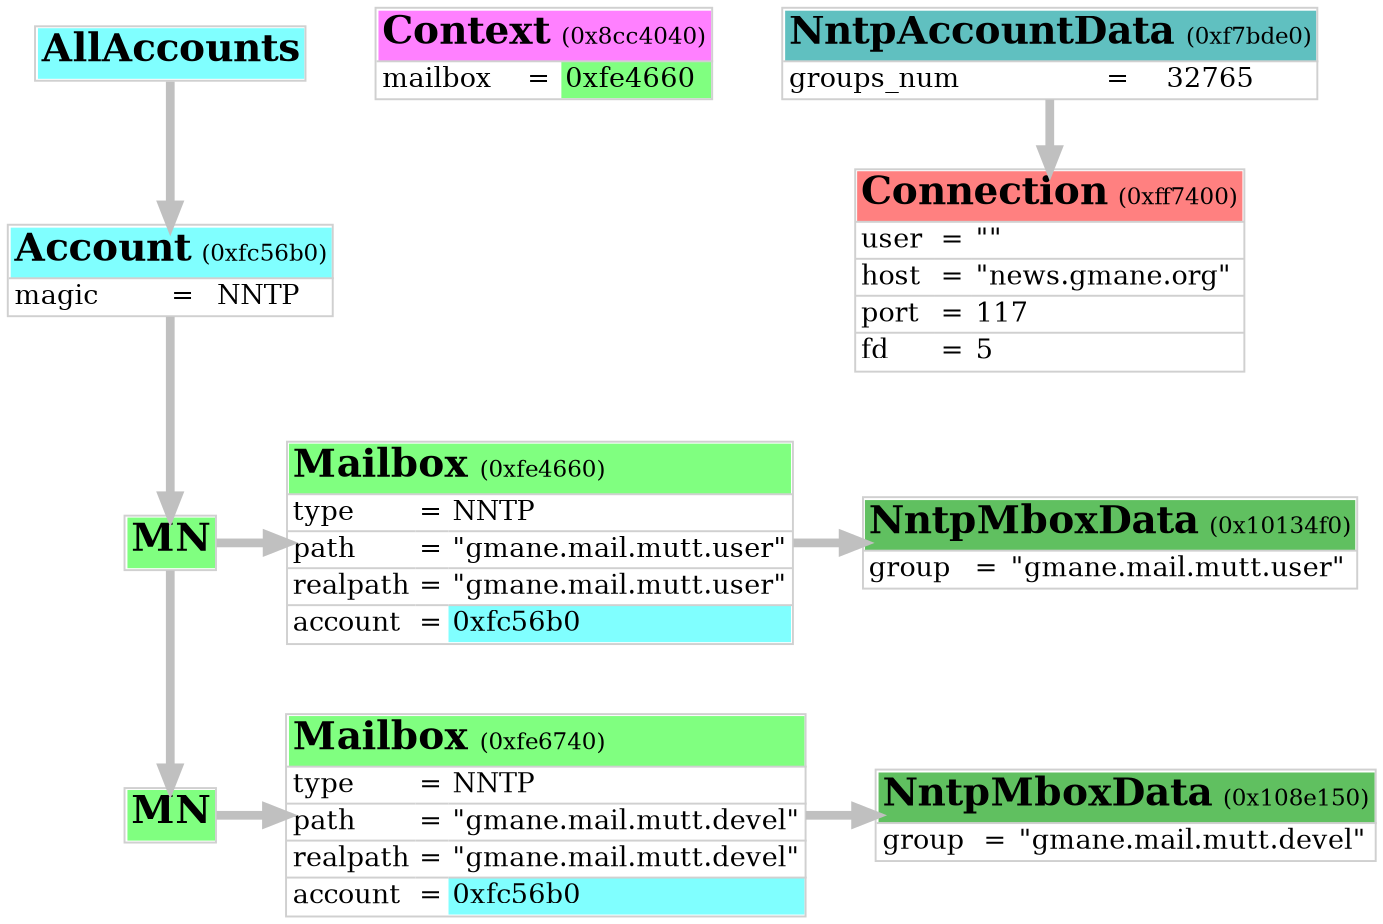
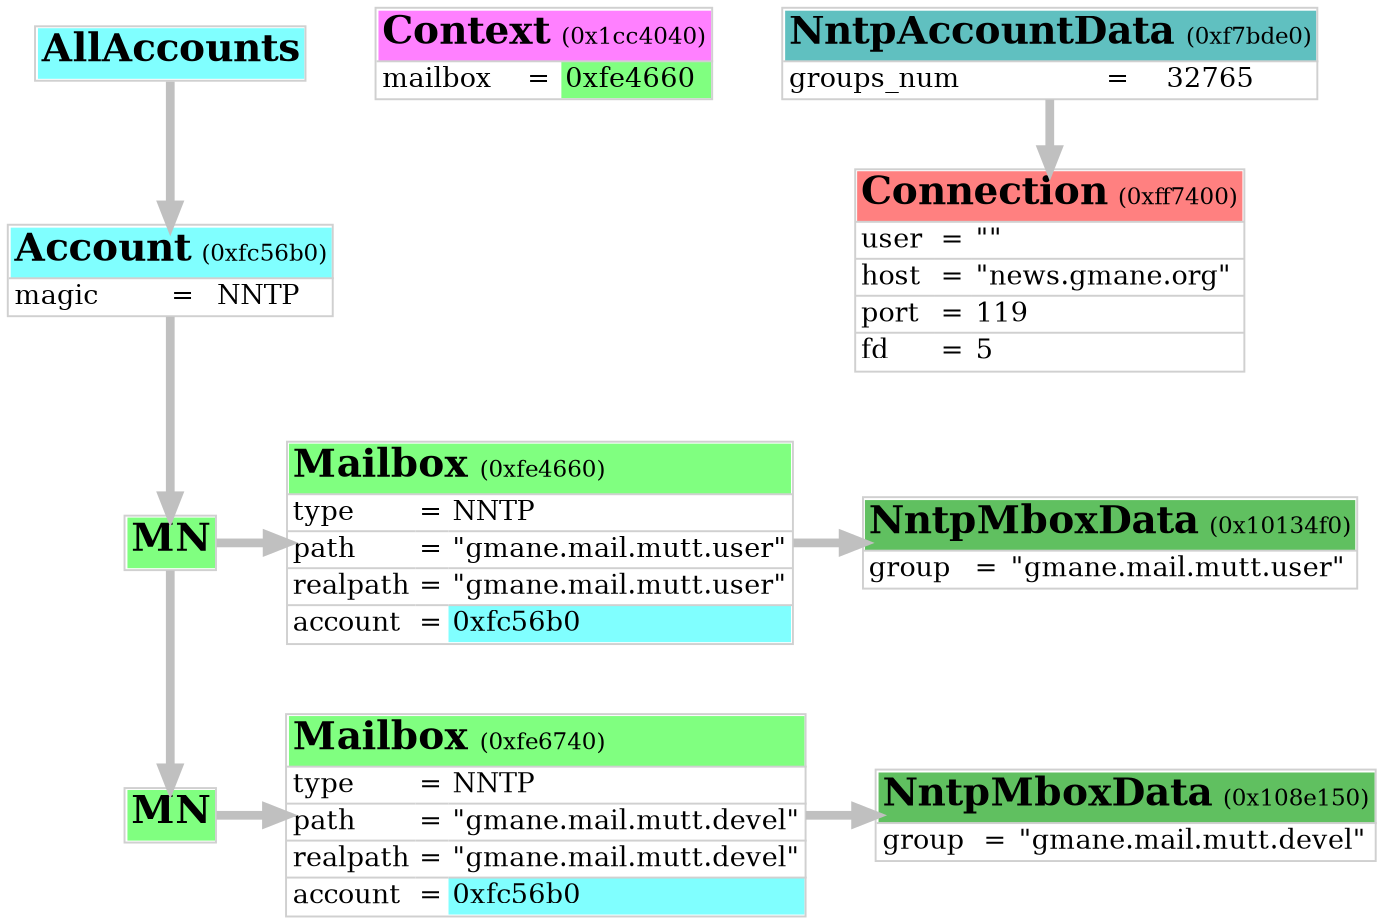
node "Context": text "(0x8cc4040)" -> "(0x1cc4040)"
node "Connection": text "117" -> "119"
